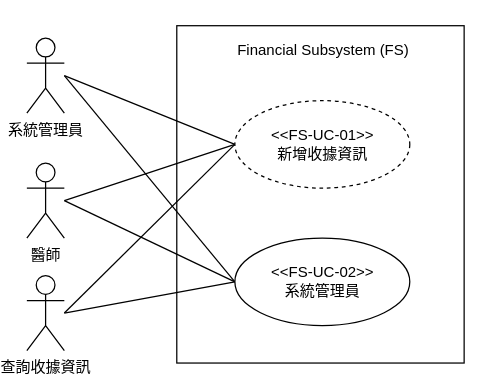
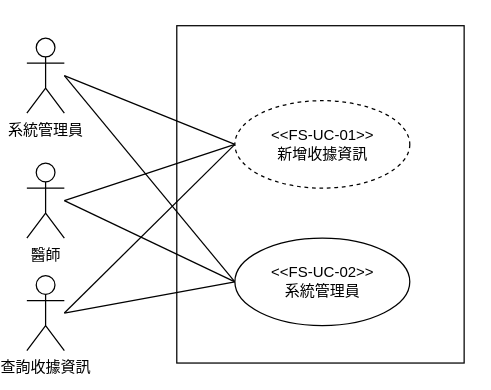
node "Financial Subsystem (FS)": removed
